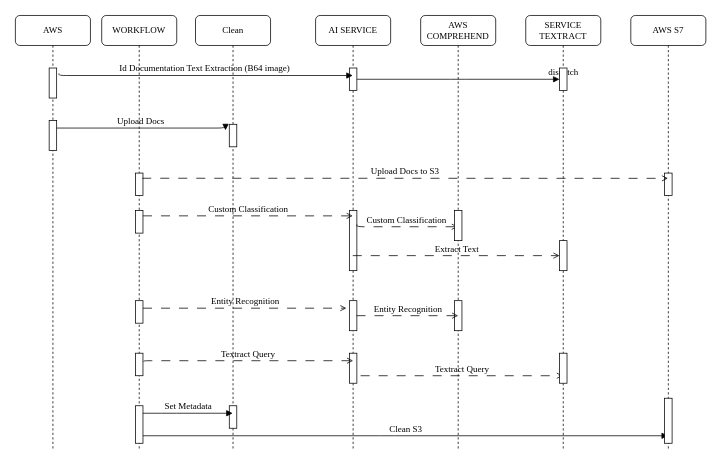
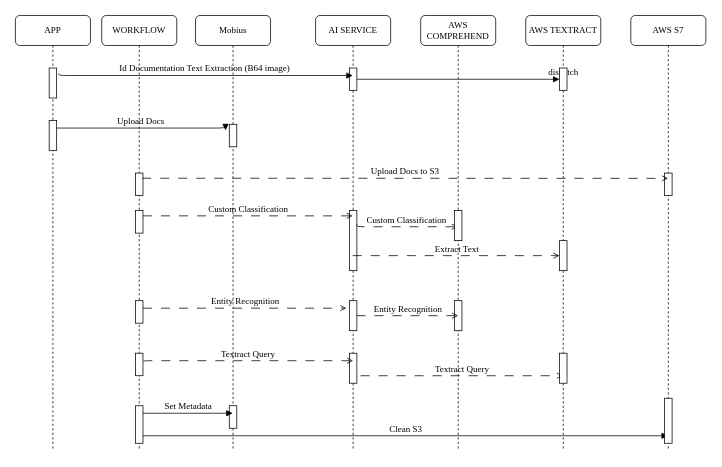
node "AWS": label "AWS" -> "APP"
node "Clean": label "Clean" -> "Mobius"
node "SERVICE TEXTRACT": label "SERVICE TEXTRACT" -> "AWS TEXTRACT"
